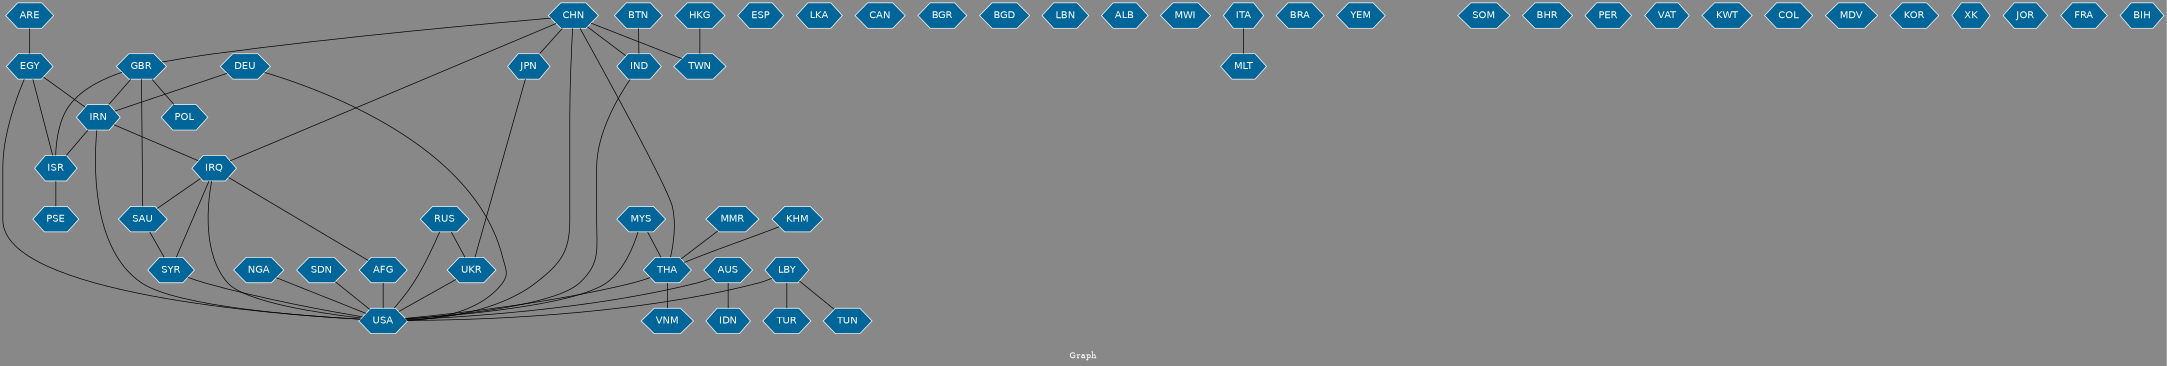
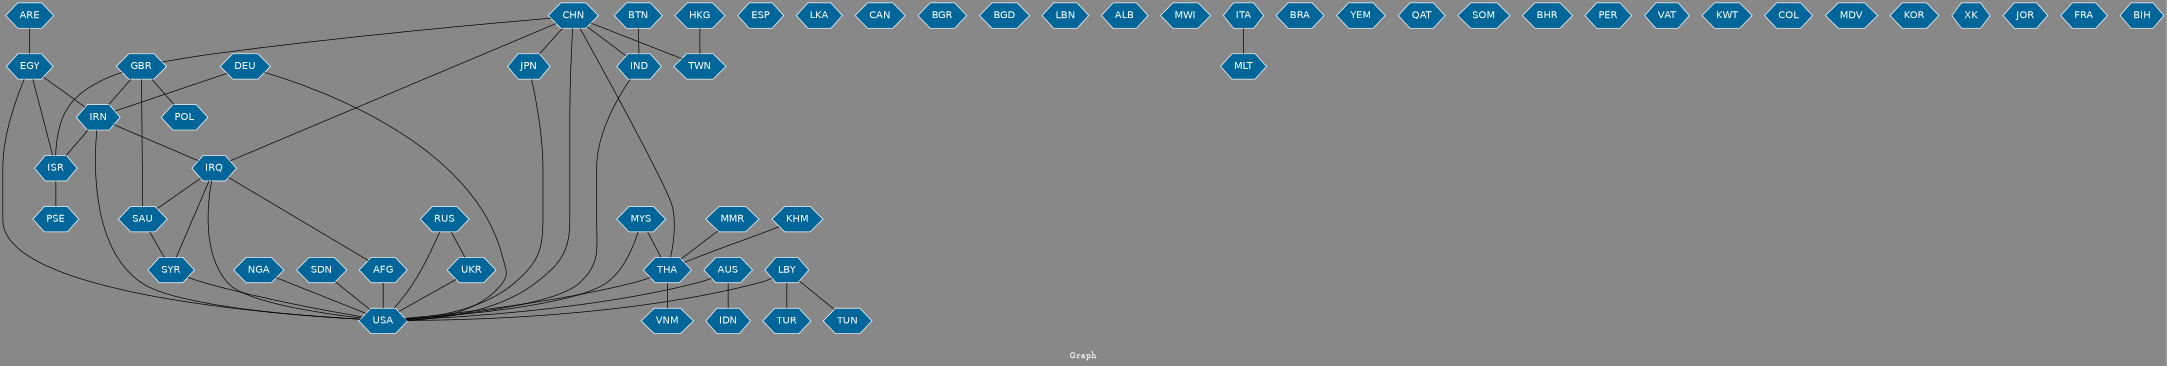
node "QAT": added
edge "JPN" -- "UKR": now "JPN" -- "USA"
